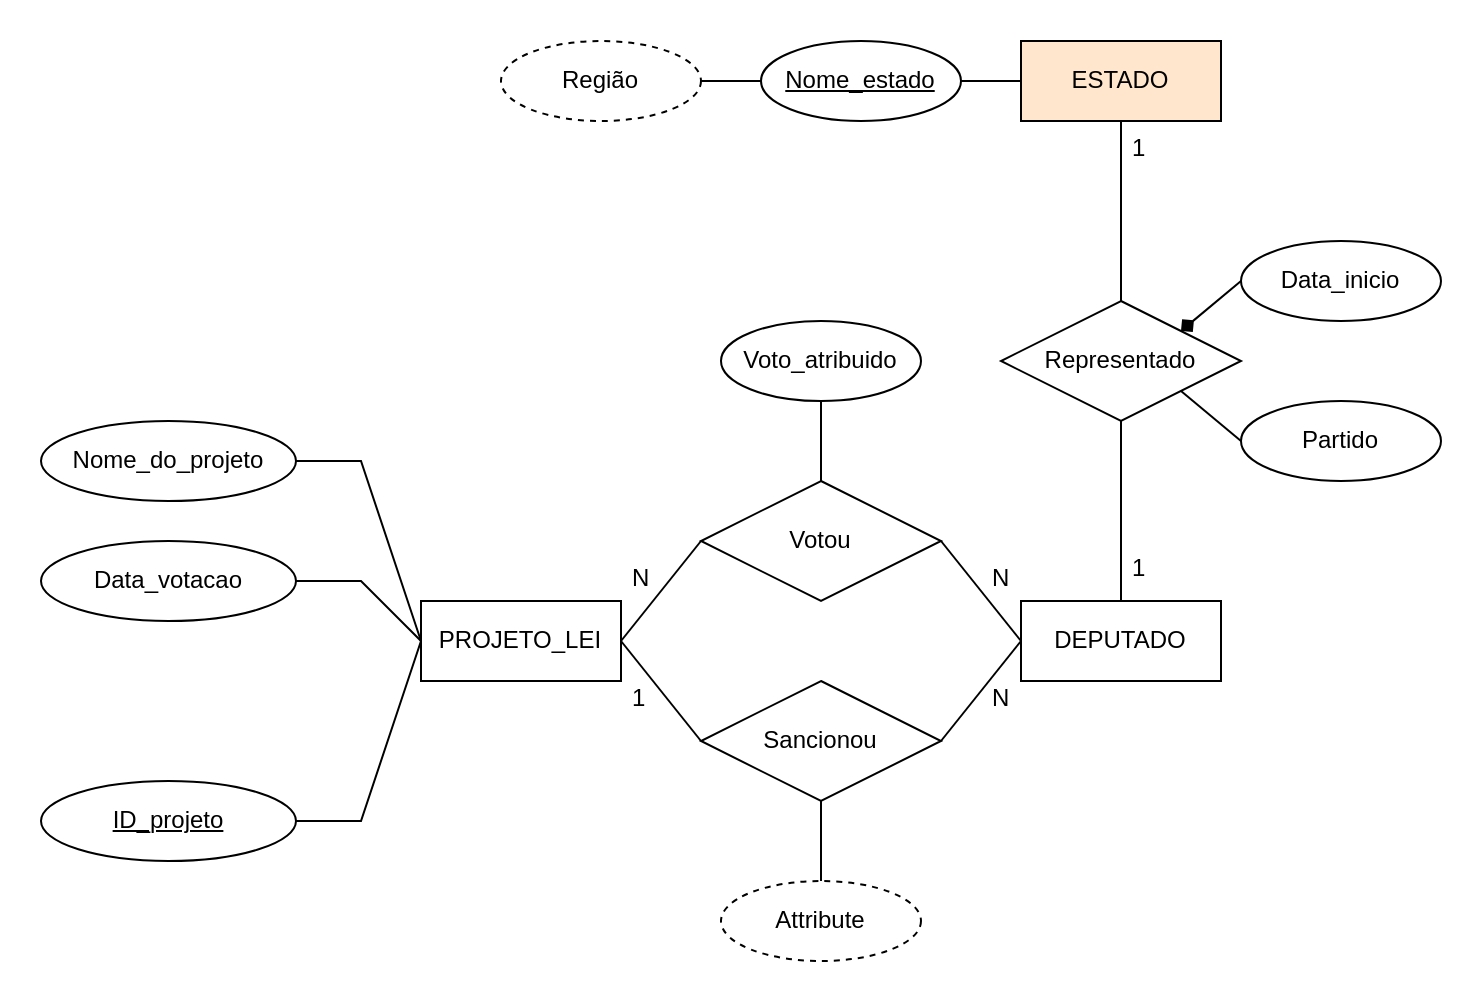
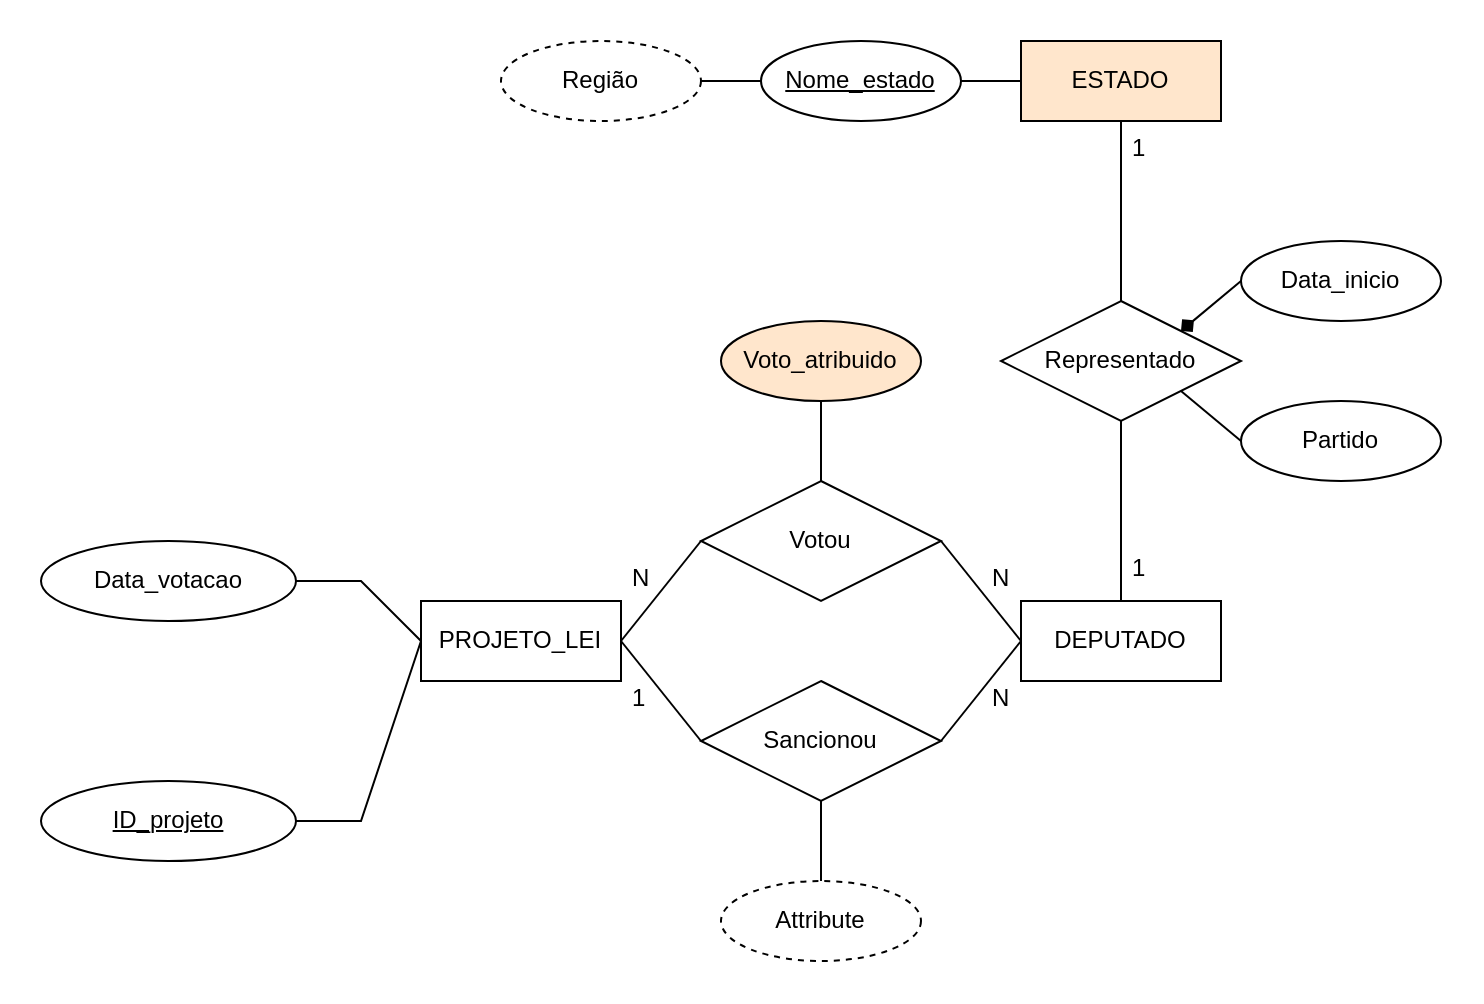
node "Voto_atribuido": fillcolor #ffffff -> #ffe6cc
node "Nome_do_projeto": removed
edge "Nome_do_projeto" -- "PROJETO_LEI": removed
